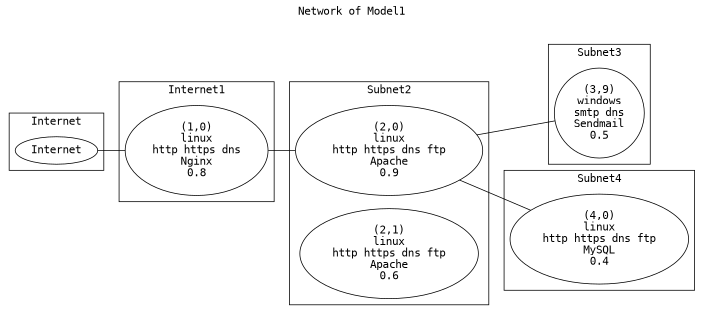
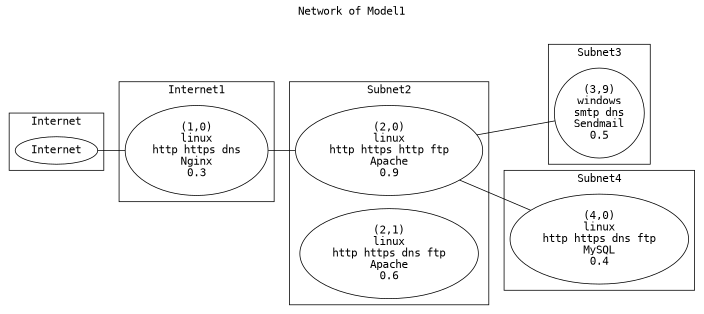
node "(1,0) linux http https dns Nginx 0.8": label "(1,0) linux http https dns Nginx 0.8" -> "(1,0) linux http https dns Nginx 0.3"
node "(2,0) linux http https dns ftp Apache 0.9": label "(2,0) linux http https dns ftp Apache 0.9" -> "(2,0) linux http https http ftp Apache 0.9"
